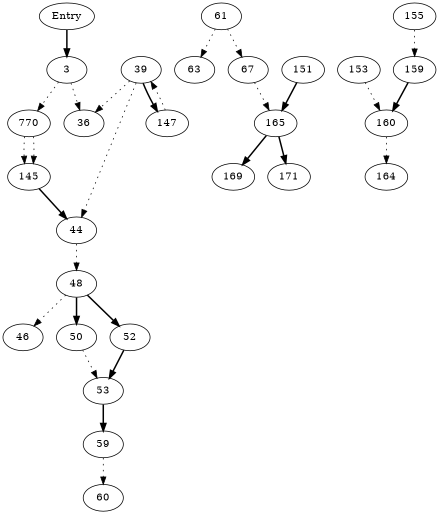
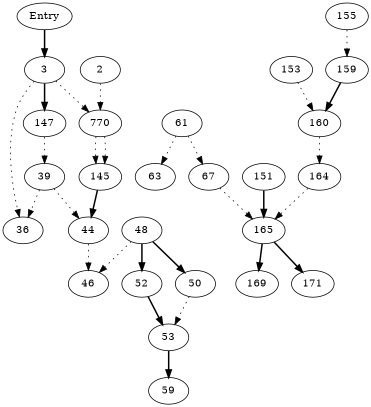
node "2": added
edge "39" -> "147": now "3" -> "147"
edge "164" -> "165": added
edge "44" -> "48": now "44" -> "46"
node "60": removed
